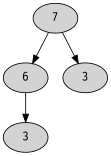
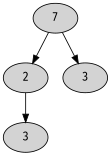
node "6": label "6" -> "2"
